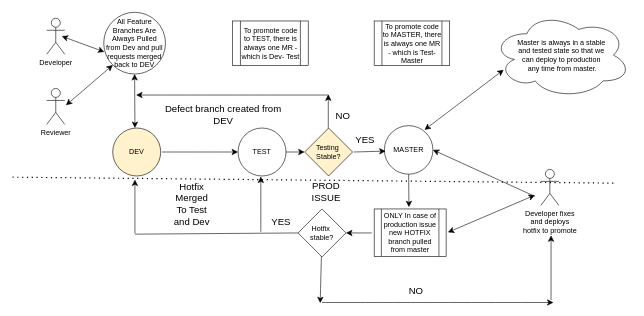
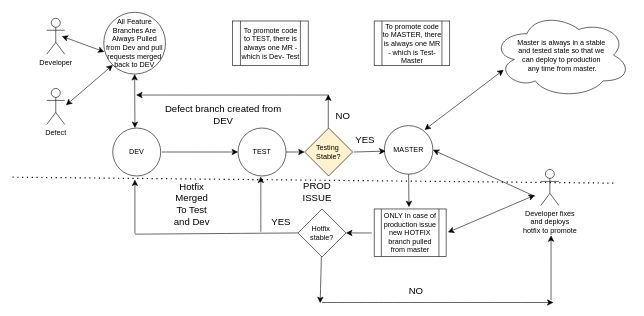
node "Reviewer": label "Reviewer" -> "Defect"
node "DEV": fillcolor #fff2cc -> #ffffff
node "PROD ISSUE": moved (326, 192) -> (317, 192)
